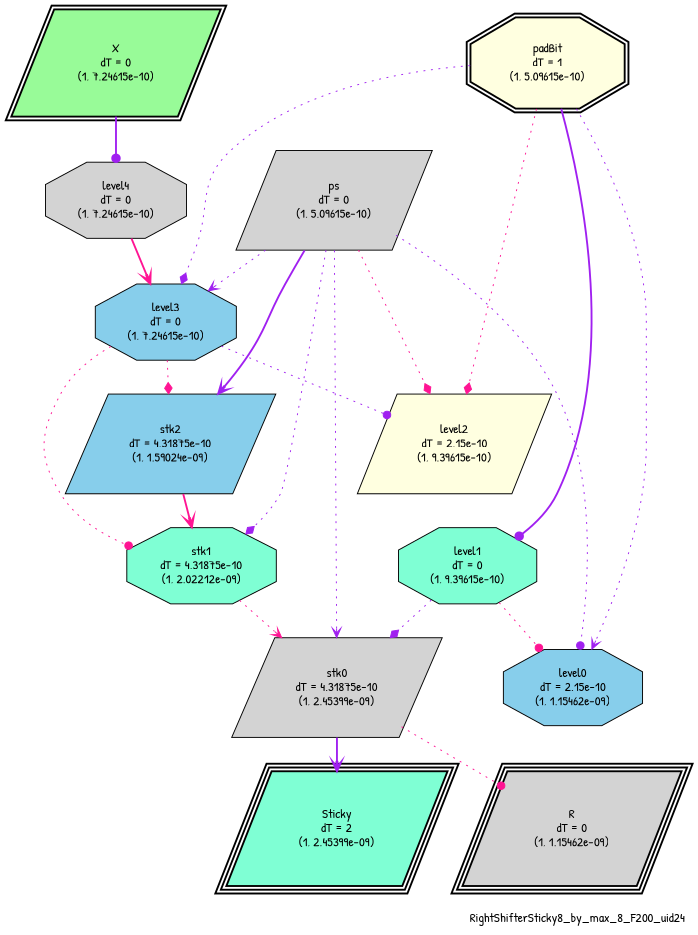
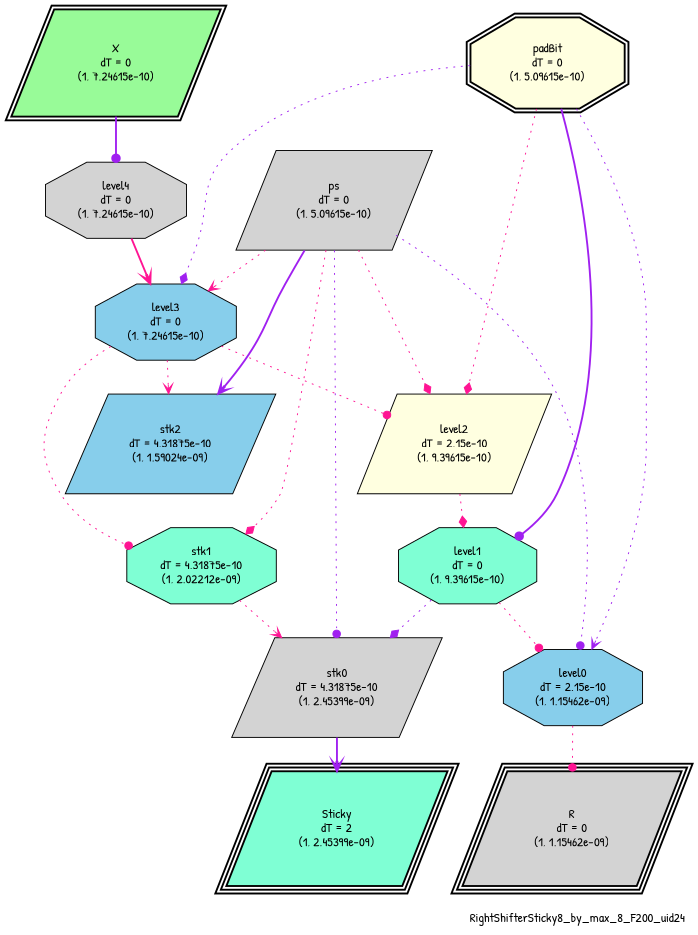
node "padBit dT = 1 (1, 5.09615e-10)": label "padBit dT = 1 (1, 5.09615e-10)" -> "padBit dT = 0 (1, 5.09615e-10)"
edge "ps dT = 0 (1, 5.09615e-10)" -> "level3 dT = 0 (1, 7.24615e-10)": color purple -> deeppink
edge "level3 dT = 0 (1, 7.24615e-10)" -> "stk2 dT = 4.31875e-10 (1, 1.59024e-09)": arrowhead diamond -> vee
edge "level3 dT = 0 (1, 7.24615e-10)" -> "level2 dT = 2.15e-10 (1, 9.39615e-10)": color purple -> deeppink
edge "ps dT = 0 (1, 5.09615e-10)" -> "stk1 dT = 4.31875e-10 (1, 2.02212e-09)": color purple -> deeppink
edge "ps dT = 0 (1, 5.09615e-10)" -> "stk0 dT = 4.31875e-10 (1, 2.45399e-09)": arrowhead vee -> dot
edge "level2 dT = 2.15e-10 (1, 9.39615e-10)" -> "level1 dT = 0 (1, 9.39615e-10)": added
edge "stk2 dT = 4.31875e-10 (1, 1.59024e-09)" -> "stk1 dT = 4.31875e-10 (1, 2.02212e-09)": removed
edge "stk0 dT = 4.31875e-10 (1, 2.45399e-09)" -> "R dT = 0 (1, 1.15462e-09)": now "level0 dT = 2.15e-10 (1, 1.15462e-09)" -> "R dT = 0 (1, 1.15462e-09)"
